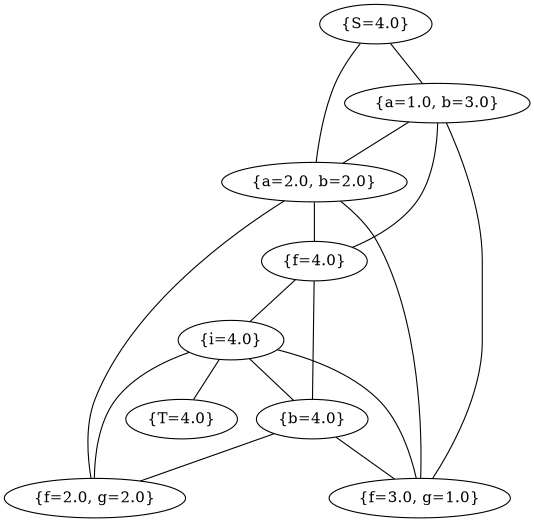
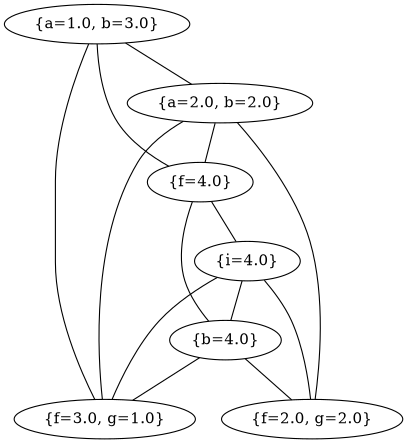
node "{S=4.0}": removed
node "{T=4.0}": removed
